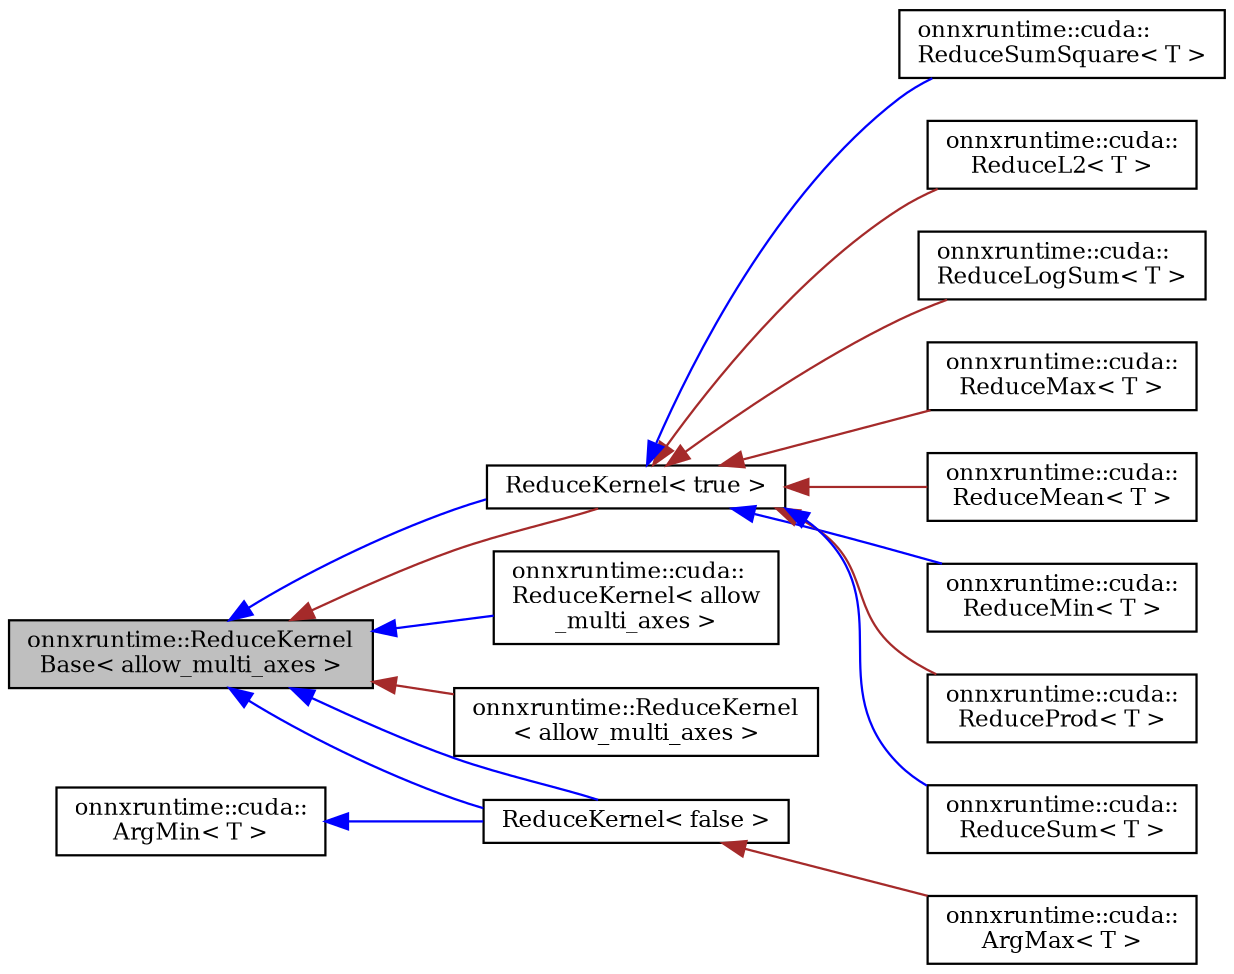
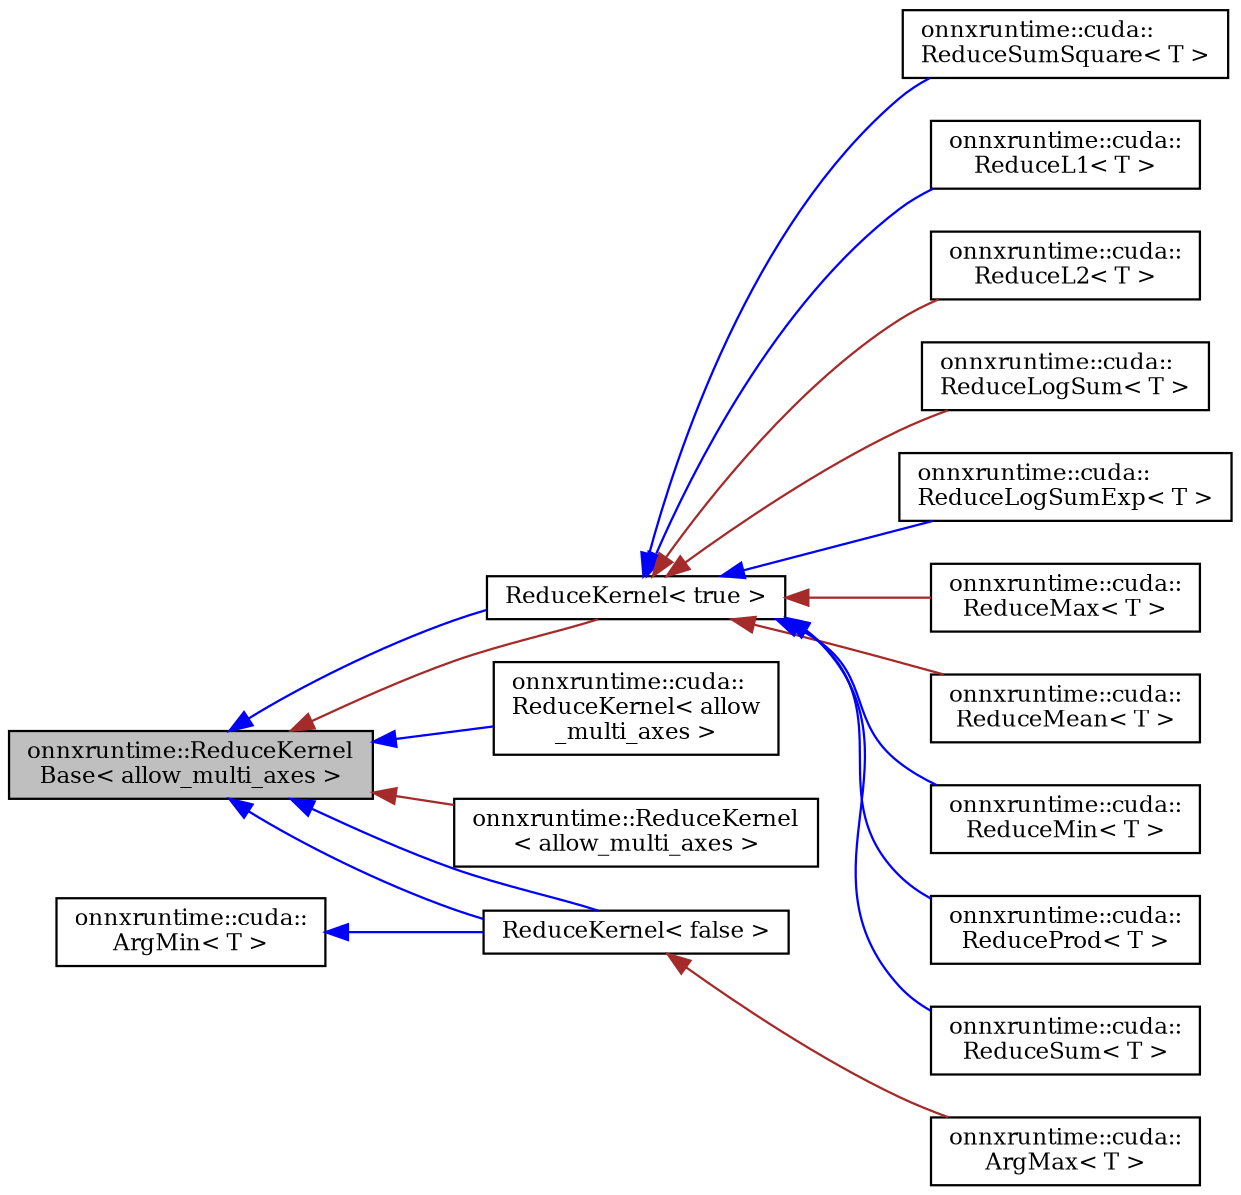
node "onnxruntime::cuda:: ReduceL1< T >": added
node "onnxruntime::cuda:: ReduceLogSumExp< T >": added
edge "onnxruntime::cuda:: ReduceProd< T >" -> "ReduceKernel< true >": color brown -> blue
